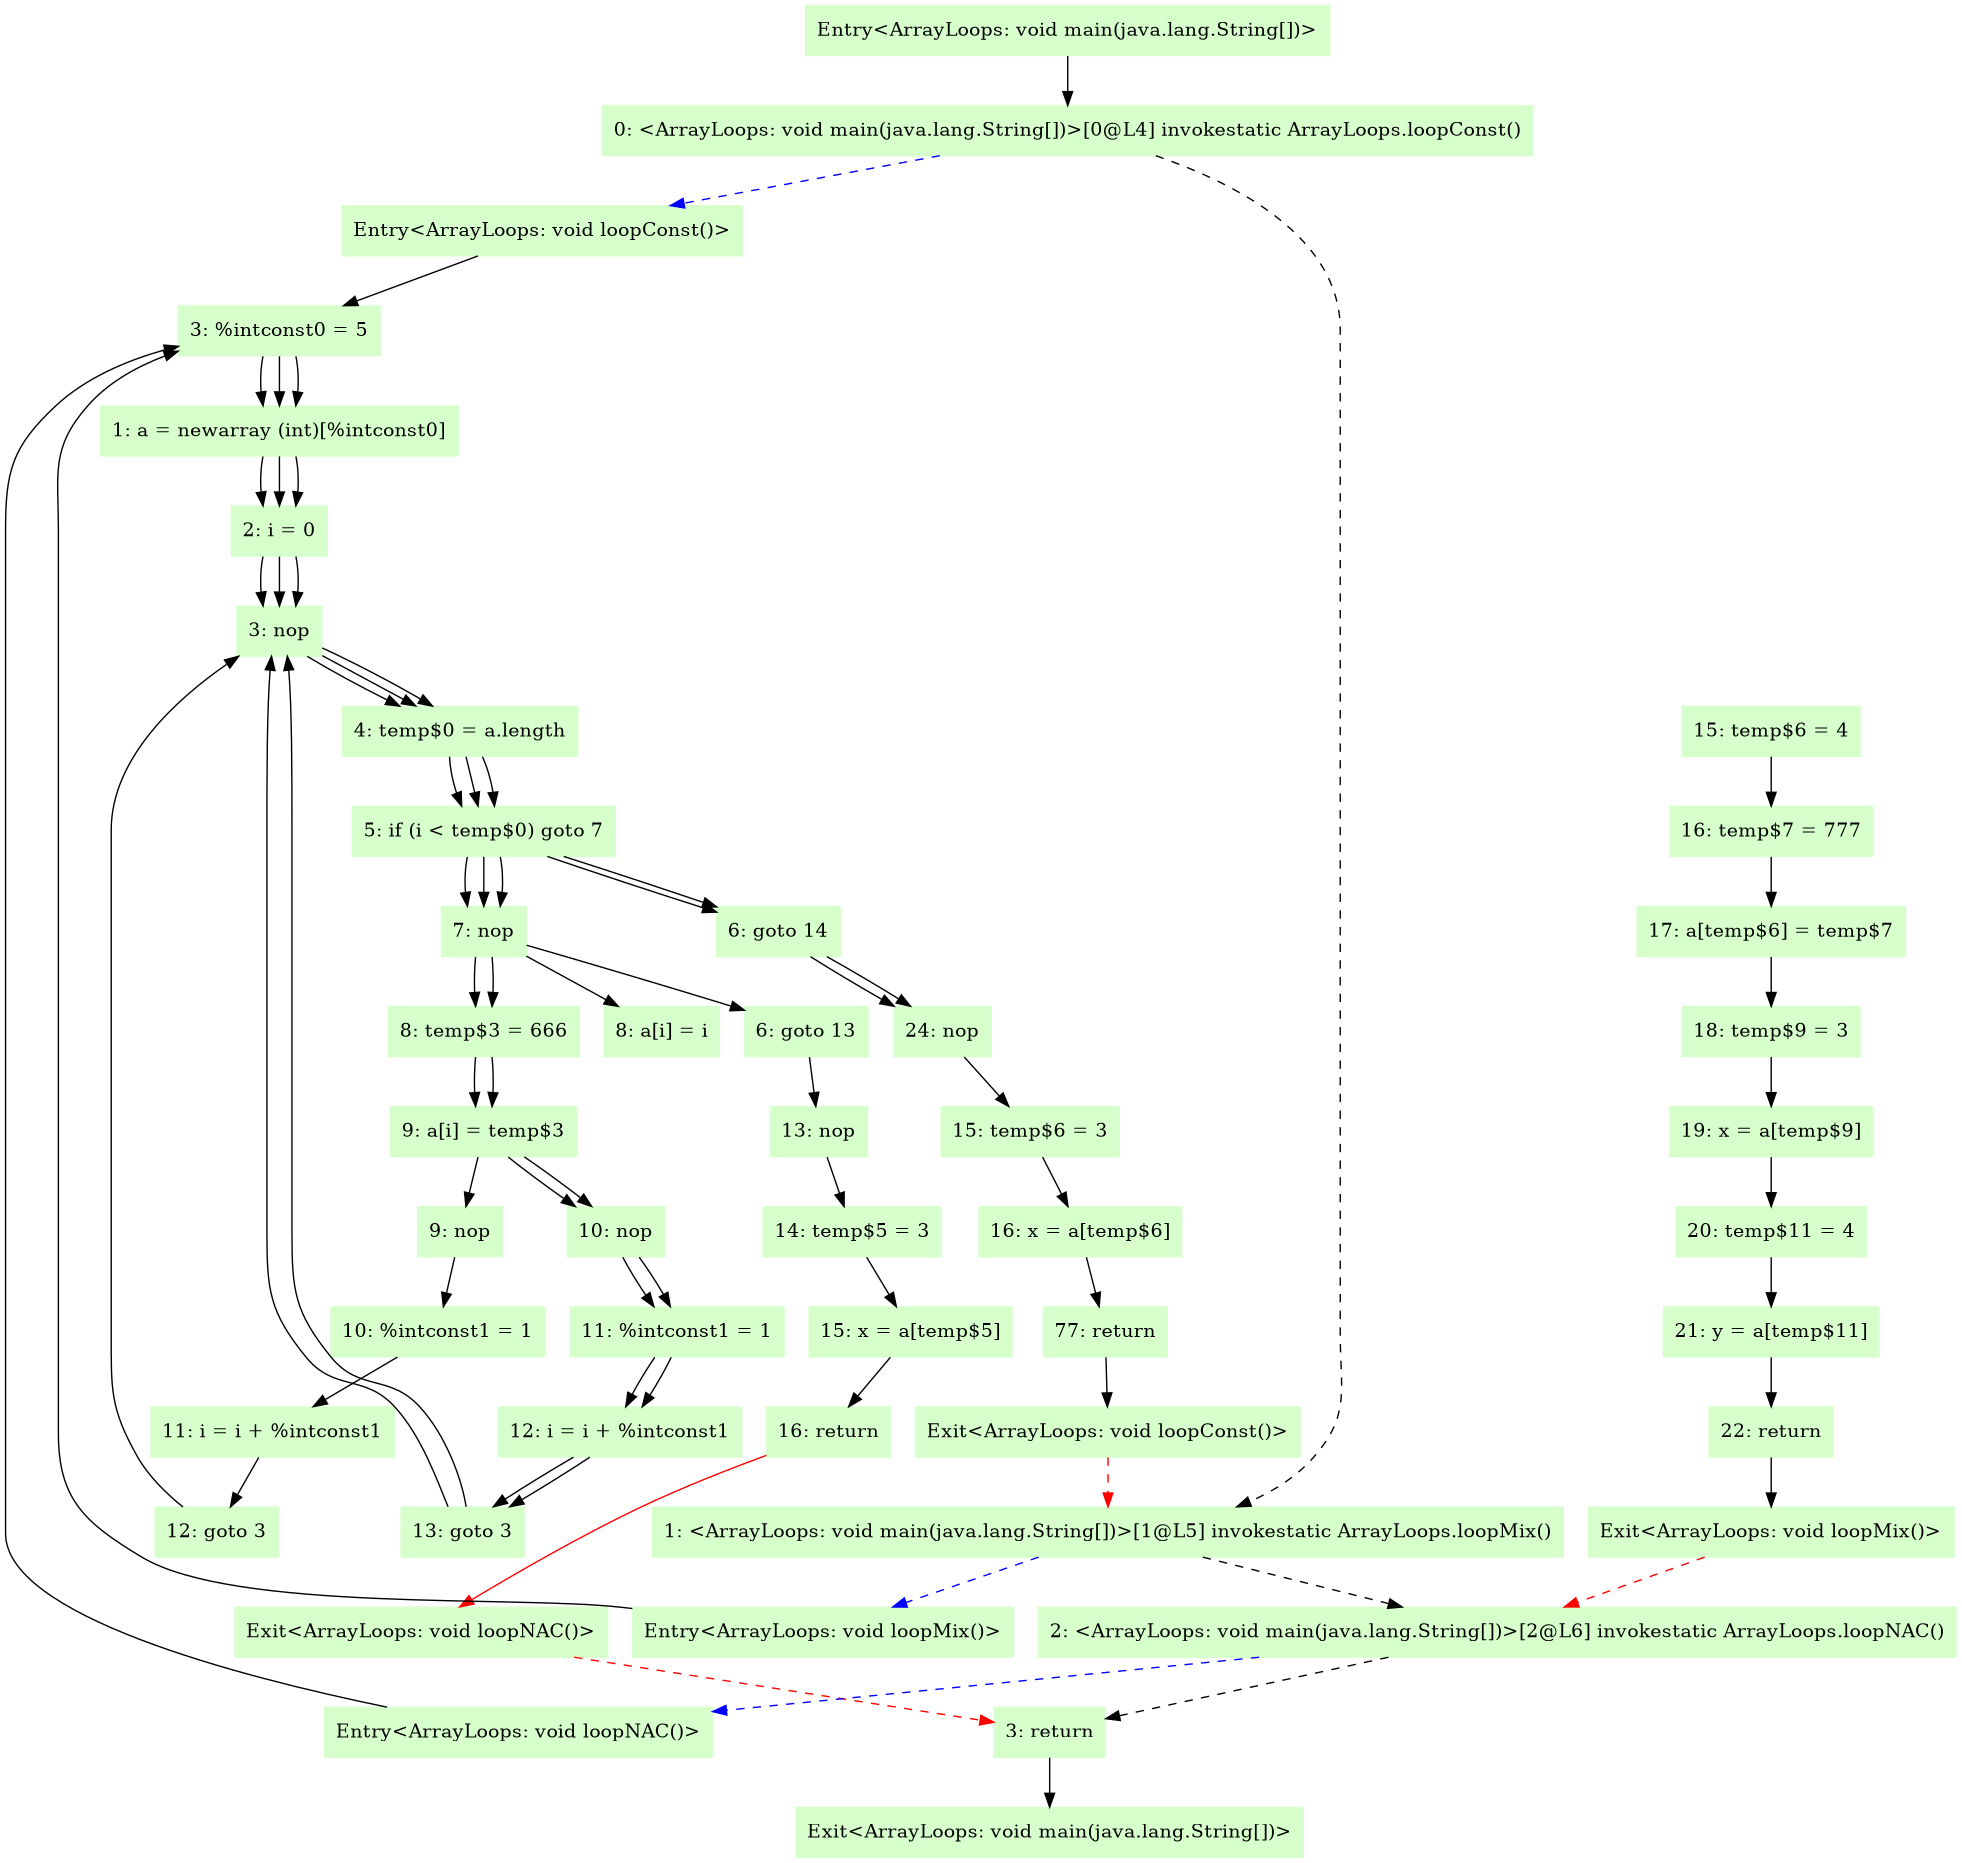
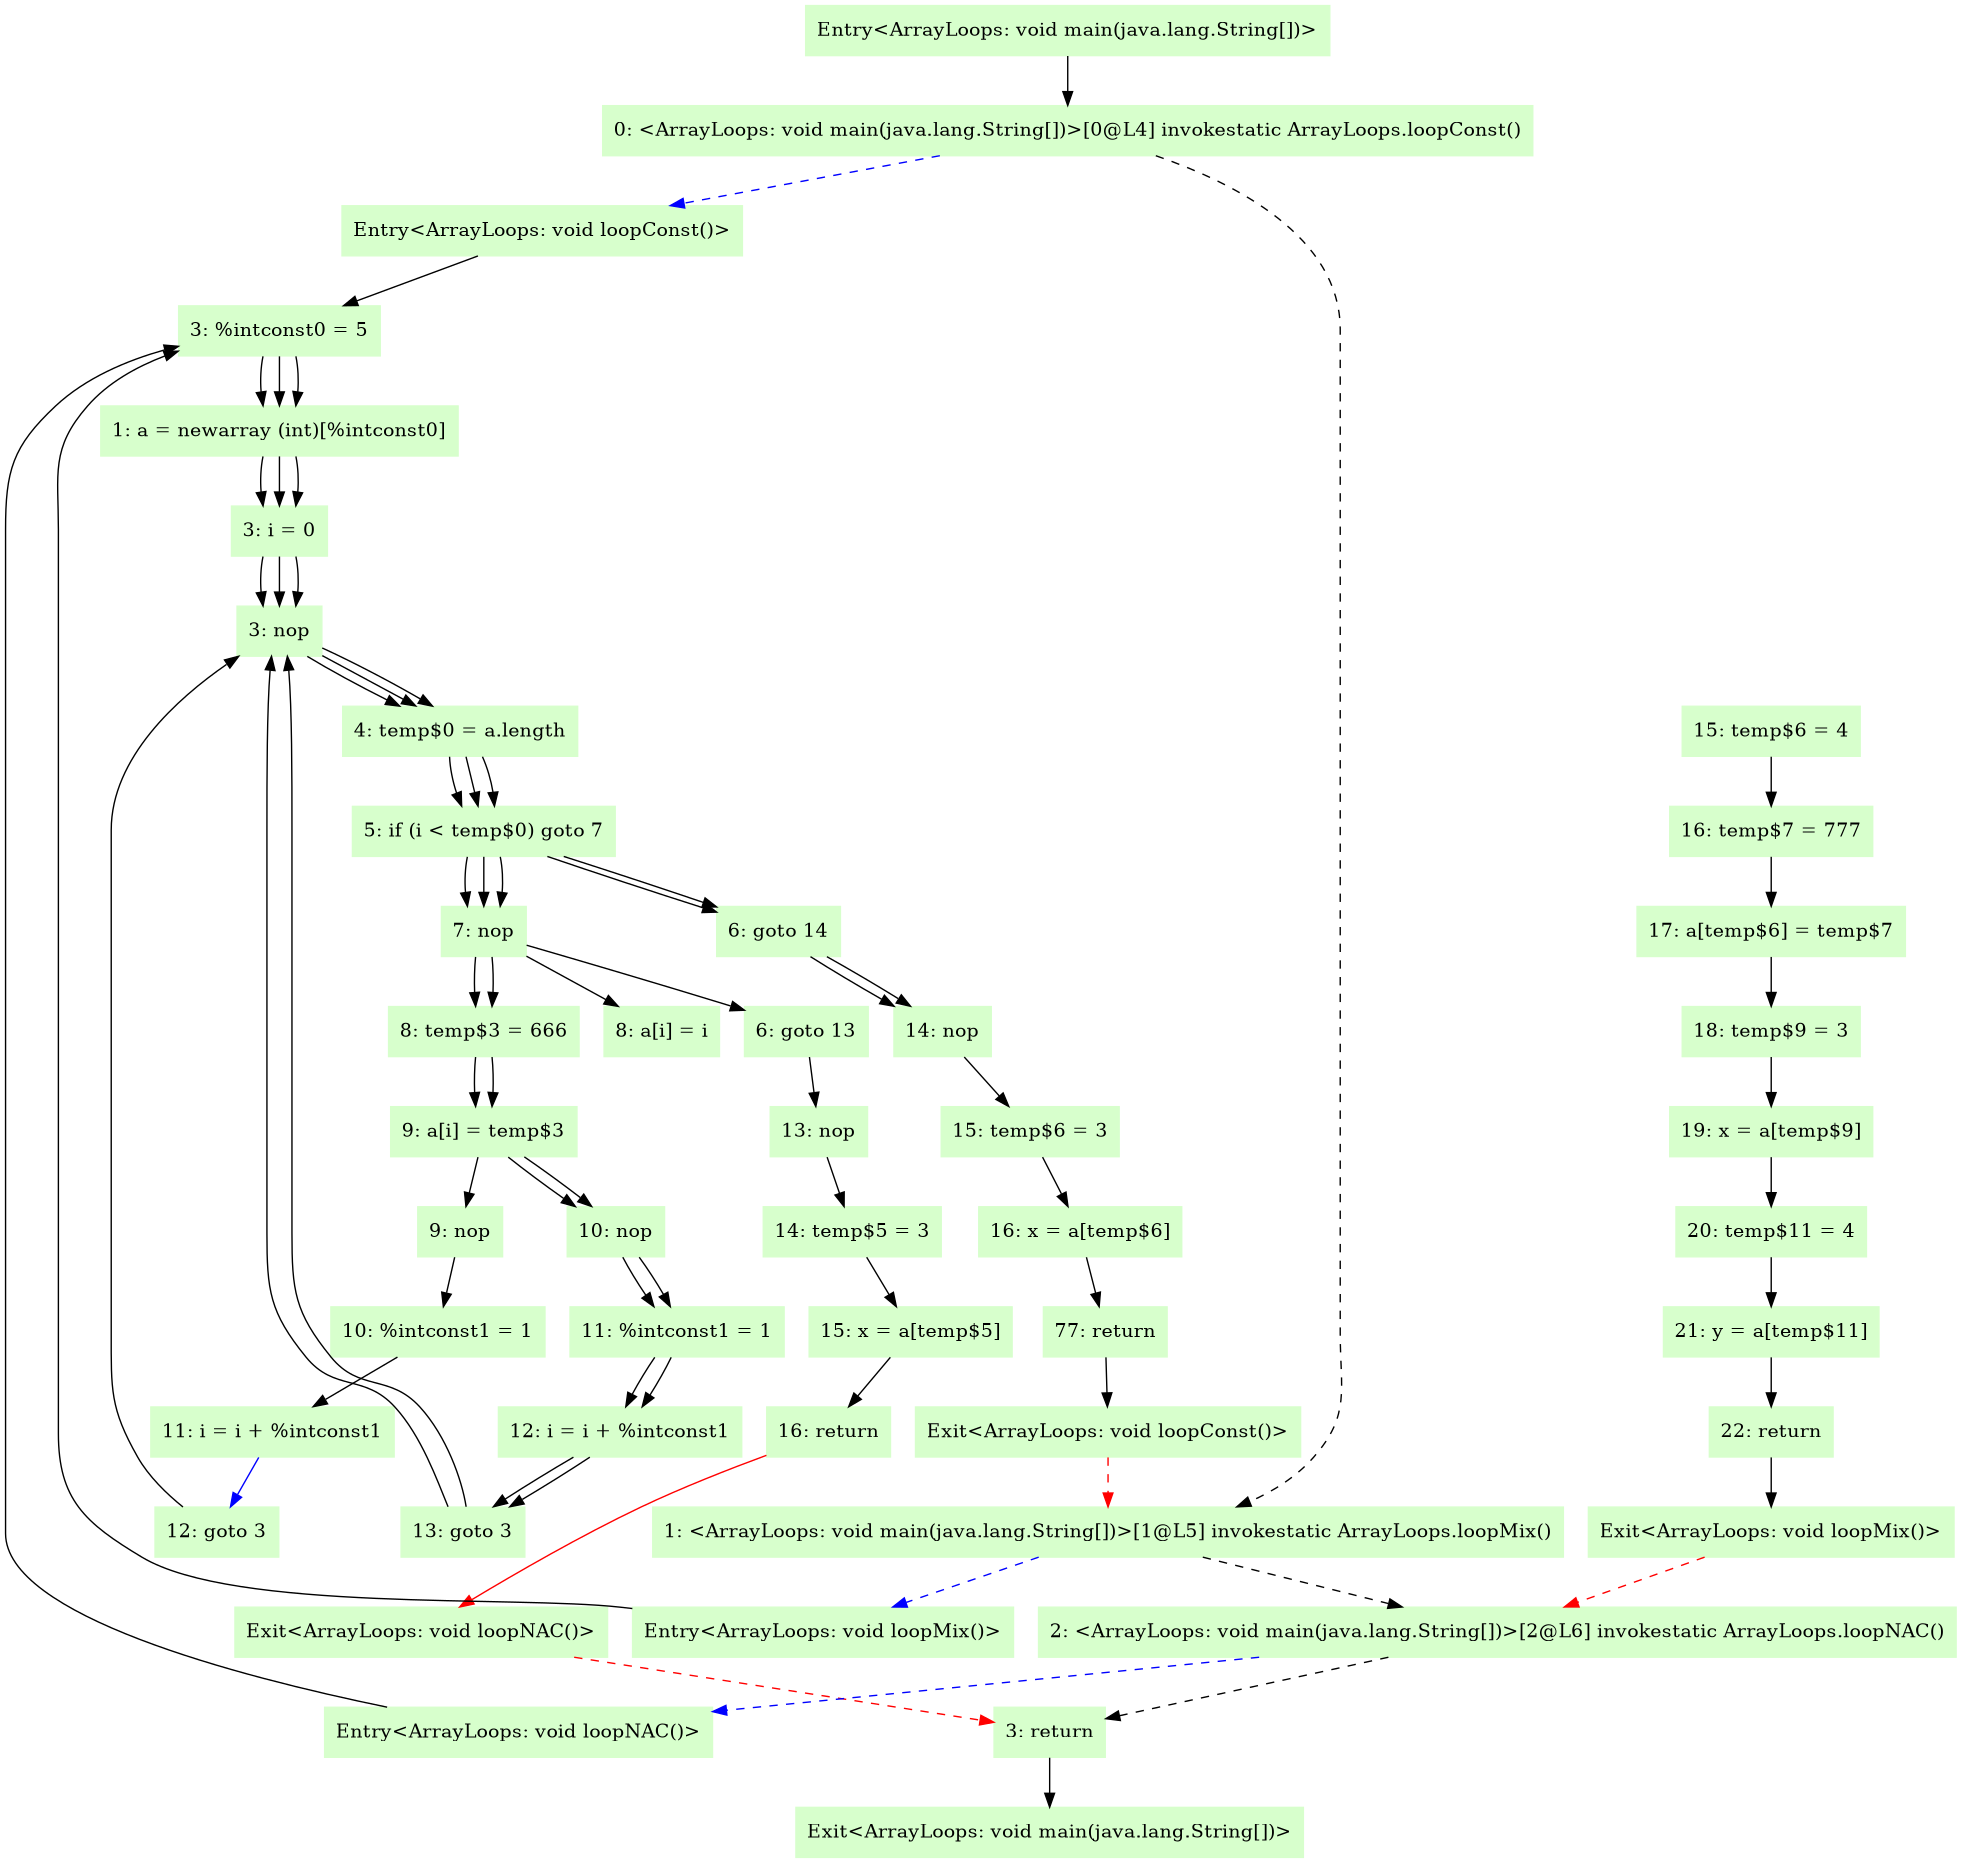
node "2: i = 0": label "2: i = 0" -> "3: i = 0"
node "24: nop": label "24: nop" -> "14: nop"
edge "11: i = i + %intconst1" -> "12: goto 3": color black -> blue
